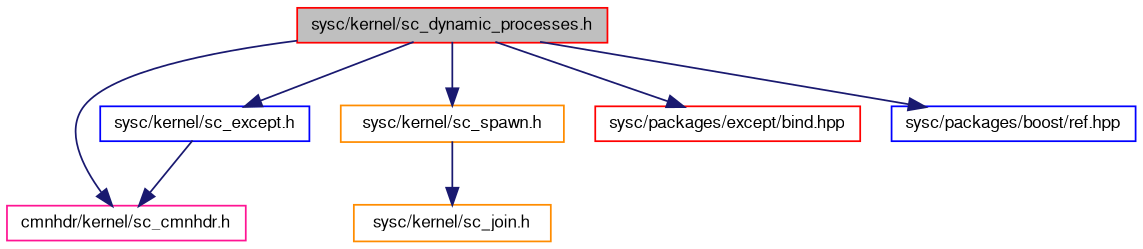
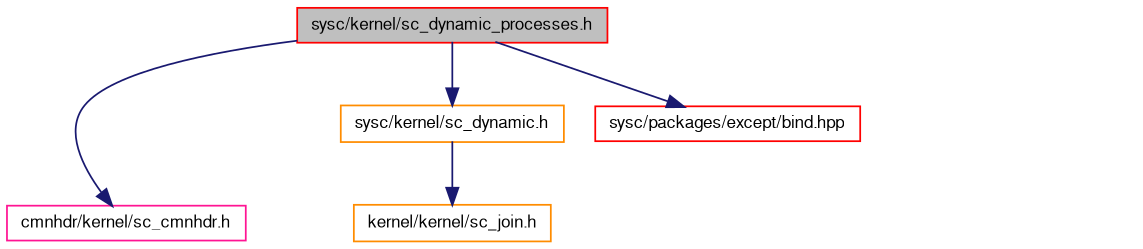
node "sysc/kernel/sc_except.h": removed
node "sysc/kernel/sc_spawn.h": label "sysc/kernel/sc_spawn.h" -> "sysc/kernel/sc_dynamic.h"
node "sysc/packages/boost/ref.hpp": removed
node "sysc/kernel/sc_join.h": label "sysc/kernel/sc_join.h" -> "kernel/kernel/sc_join.h"
